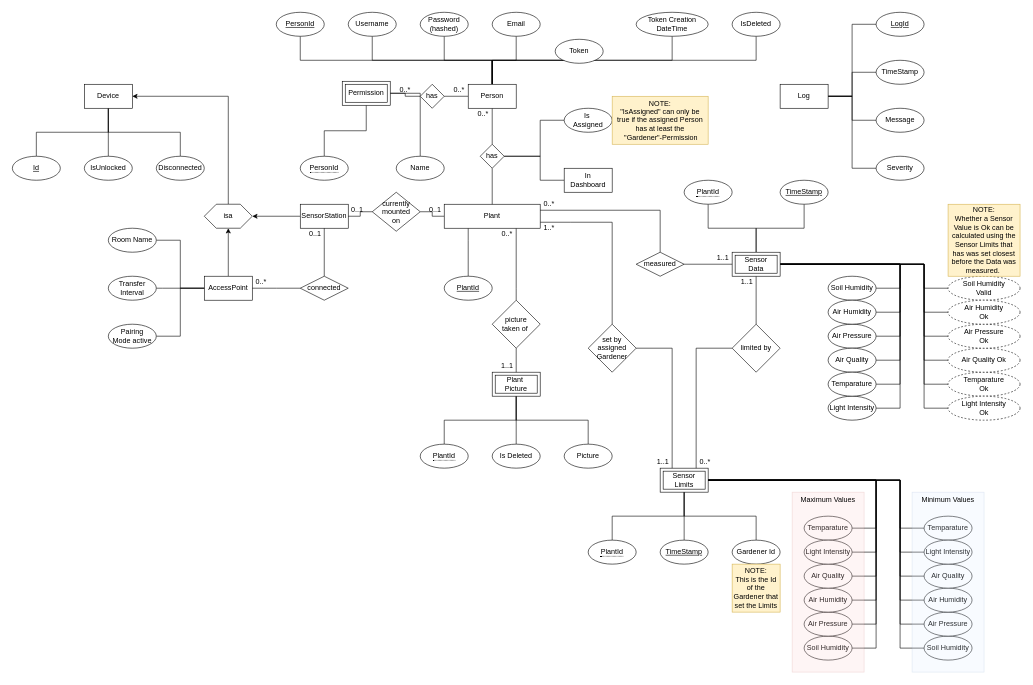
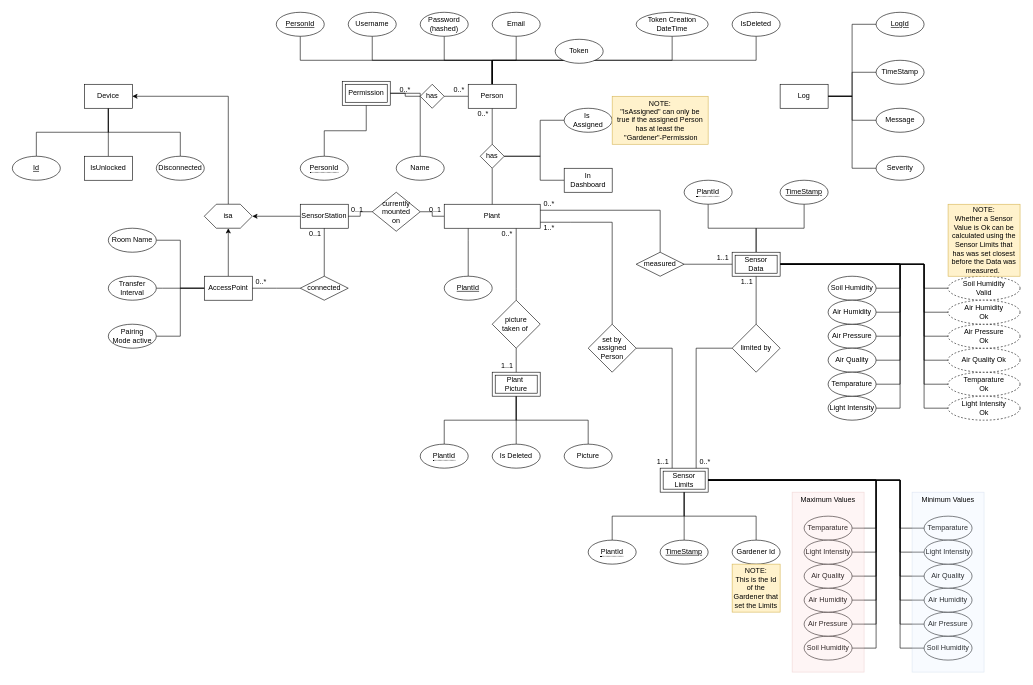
node "IsUnlocked": shape ellipse -> rectangle
node "set by assigned Gardener": label "set by assigned Gardener" -> "set by assigned Person"
